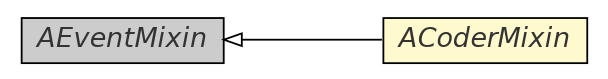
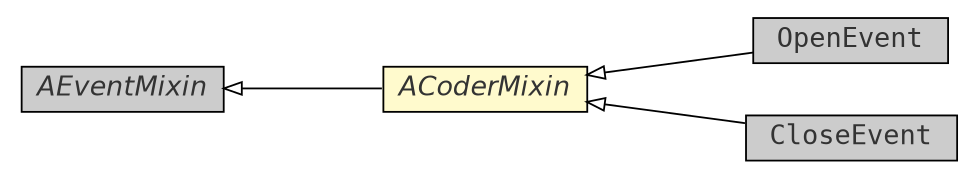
node "OpenEvent": added
node "CloseEvent": added
